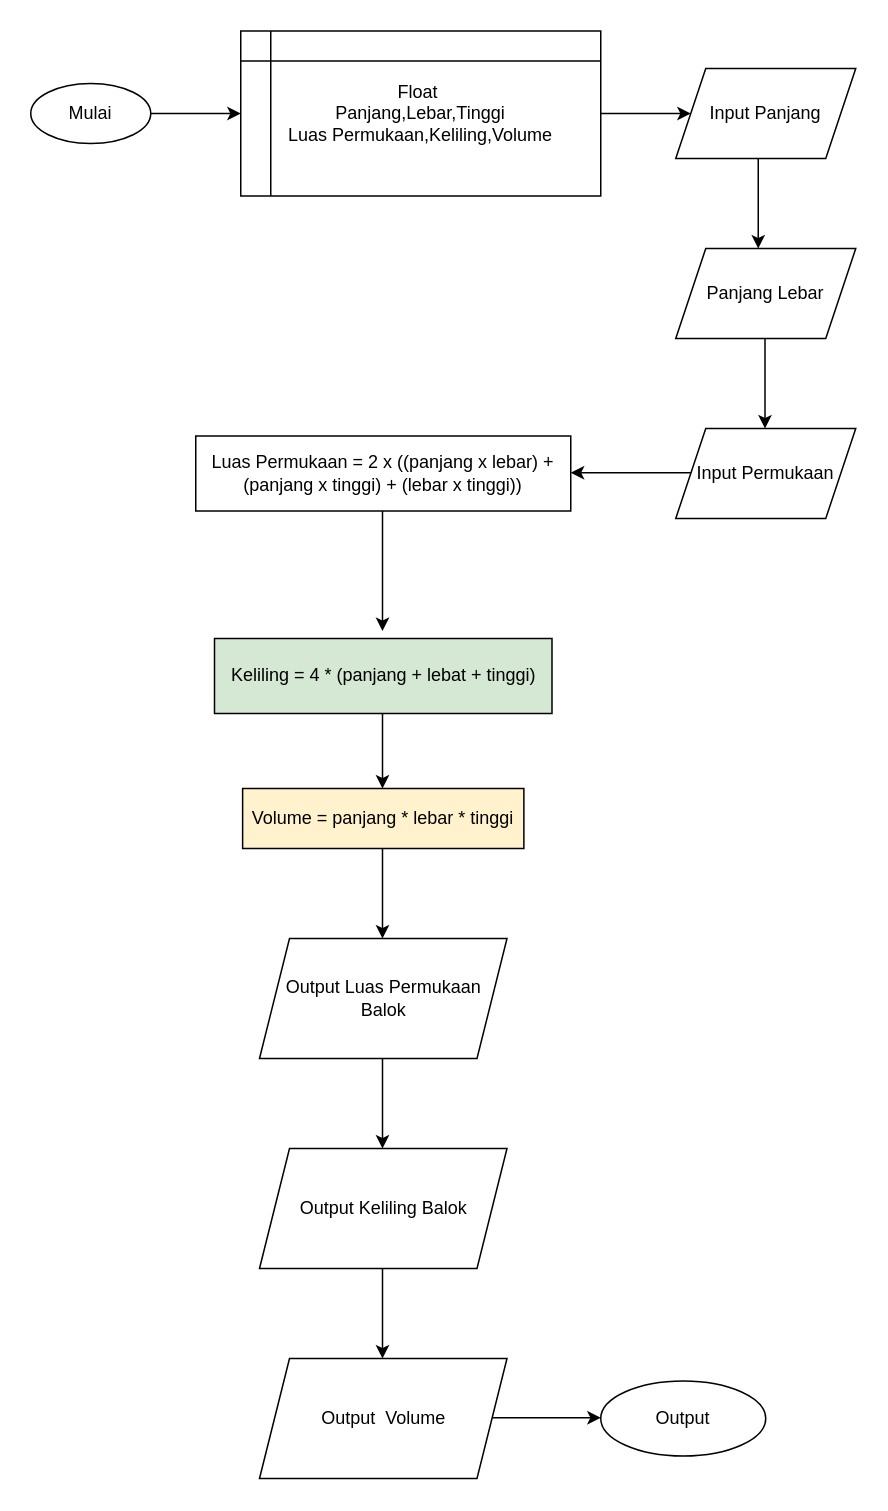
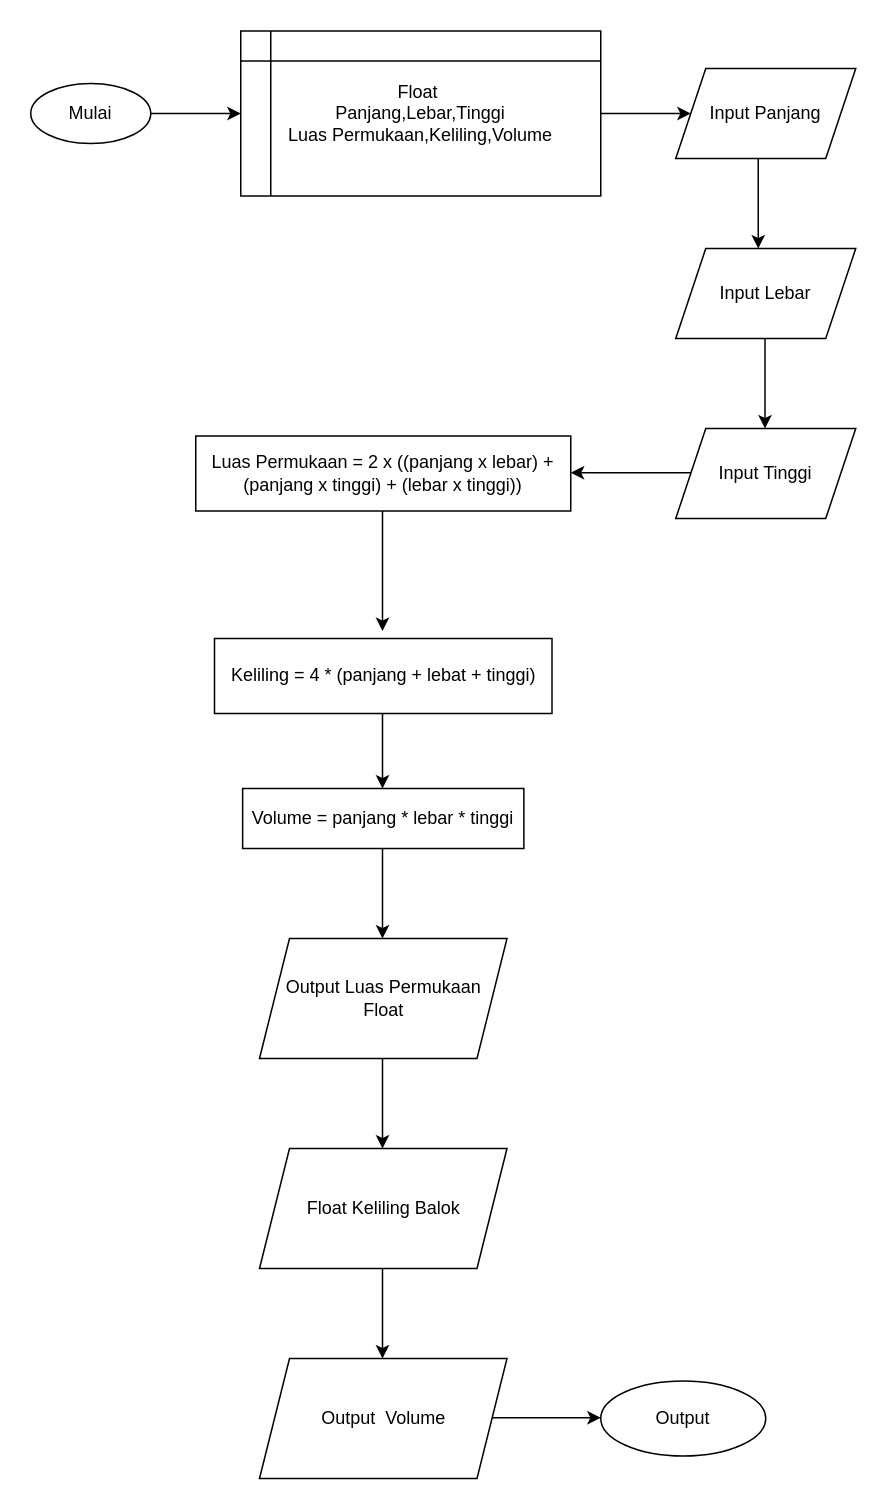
node "Panjang Lebar": label "Panjang Lebar" -> "Input Lebar"
node "Input Permukaan": label "Input Permukaan" -> "Input Tinggi"
node "Keliling = 4 * (panjang + lebat + tinggi)": fillcolor #d5e8d4 -> #ffffff
node "Volume = panjang * lebar * tinggi": fillcolor #fff2cc -> #ffffff
node "Output Luas Permukaan Balok": label "Output Luas Permukaan Balok" -> "Output Luas Permukaan Float"
node "Output Keliling Balok": label "Output Keliling Balok" -> "Float Keliling Balok"
